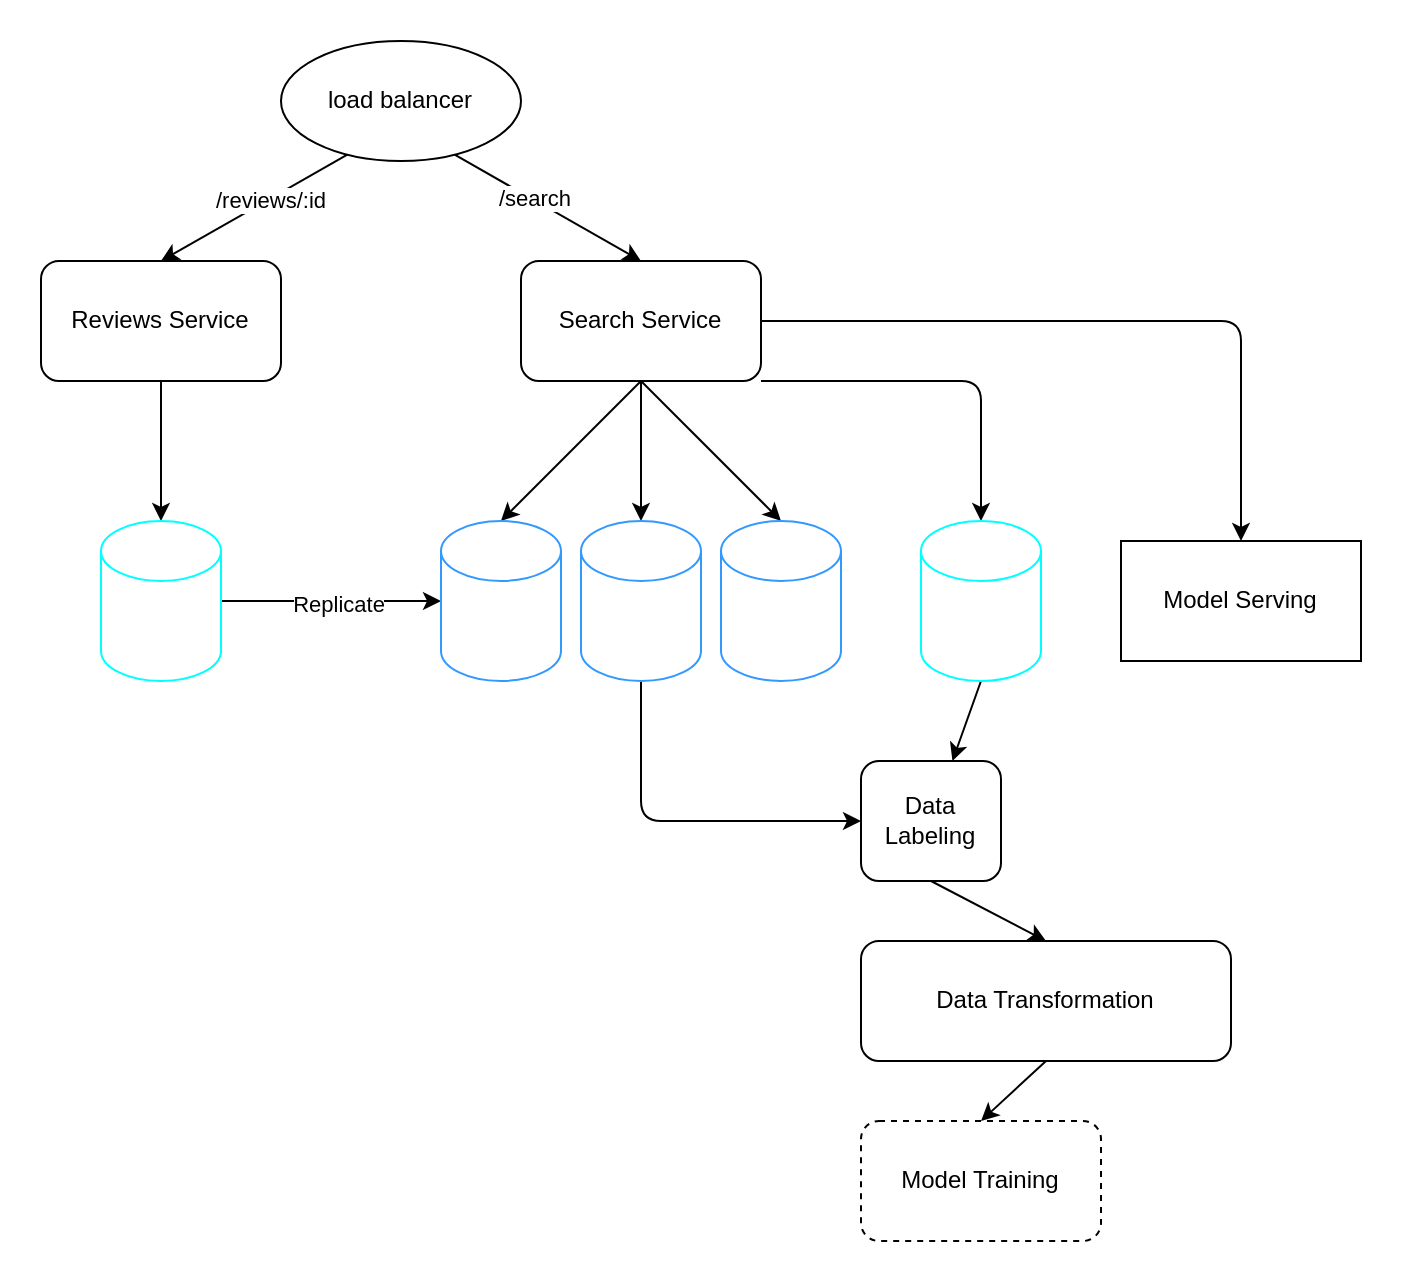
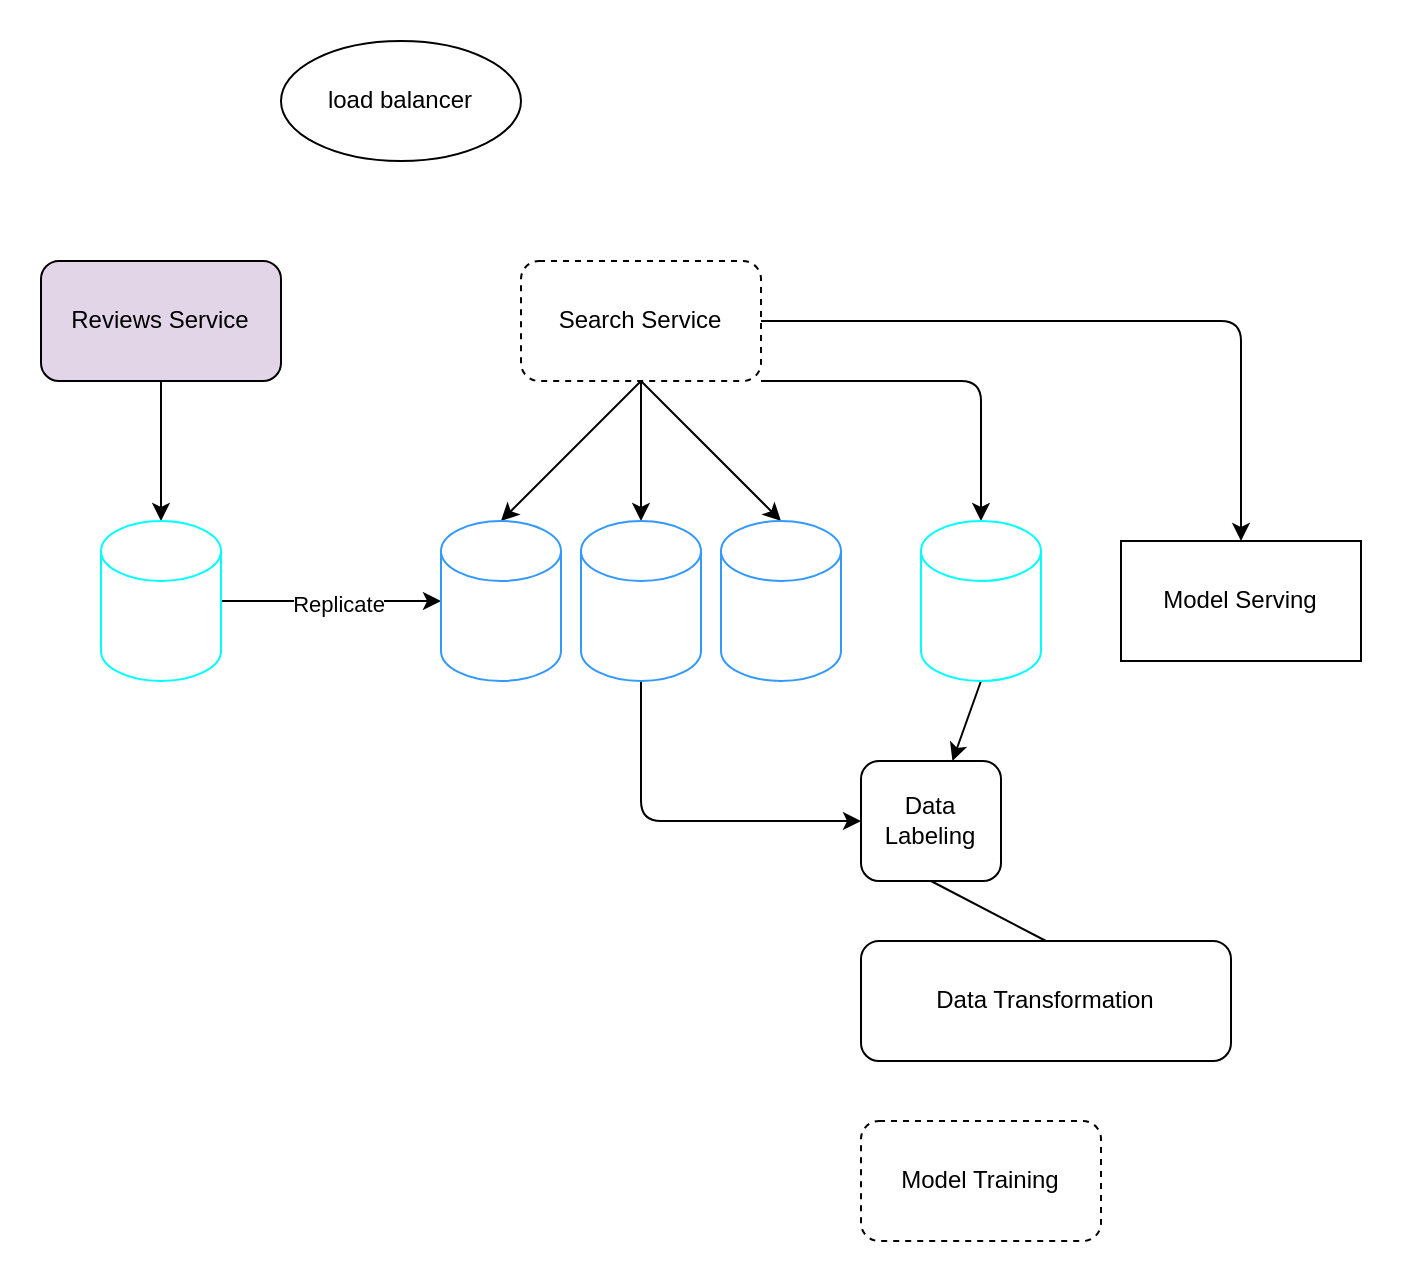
edge "load balancer" -> "Reviews Service": removed, label "/reviews/:id"
edge "load balancer" -> "Search Service": removed, label "/search"
node "Reviews Service": fillcolor #ffffff -> #e1d5e7
node "Search Service": style solid -> dashed
edge "Data Labeling" -> "Data Transformation": arrowhead classic -> none
edge "Data Transformation" -> "Model Training": removed
